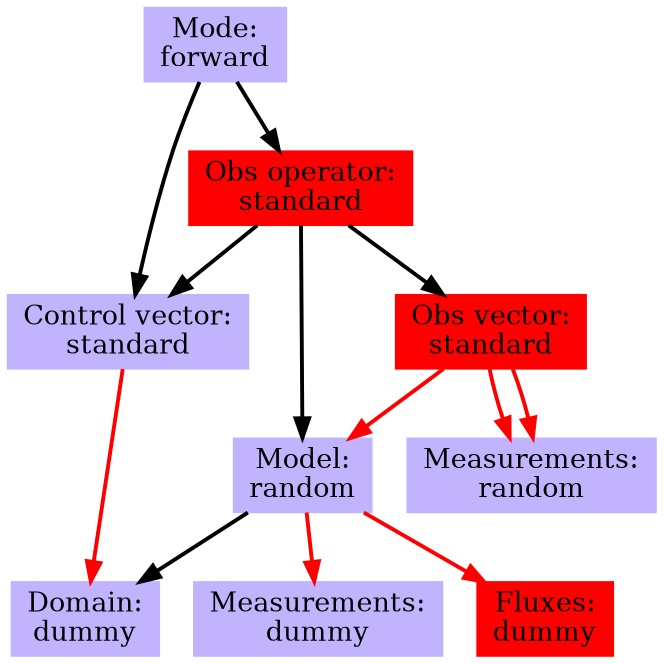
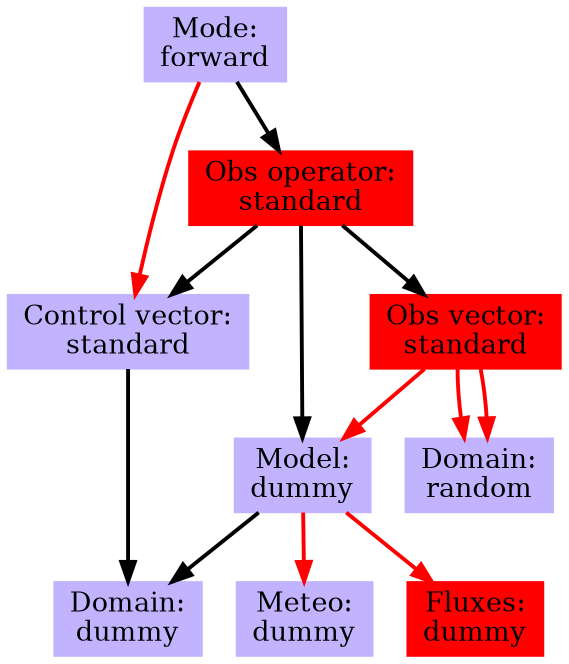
edge "Mode: forward" -> "Control vector: standard": color black -> red
edge "Control vector: standard" -> "Domain: dummy": color red -> black
node "Model: random": label "Model: random" -> "Model: dummy"
node "Measurements: random": label "Measurements: random" -> "Domain: random"
node "Measurements: dummy": label "Measurements: dummy" -> "Meteo: dummy"
